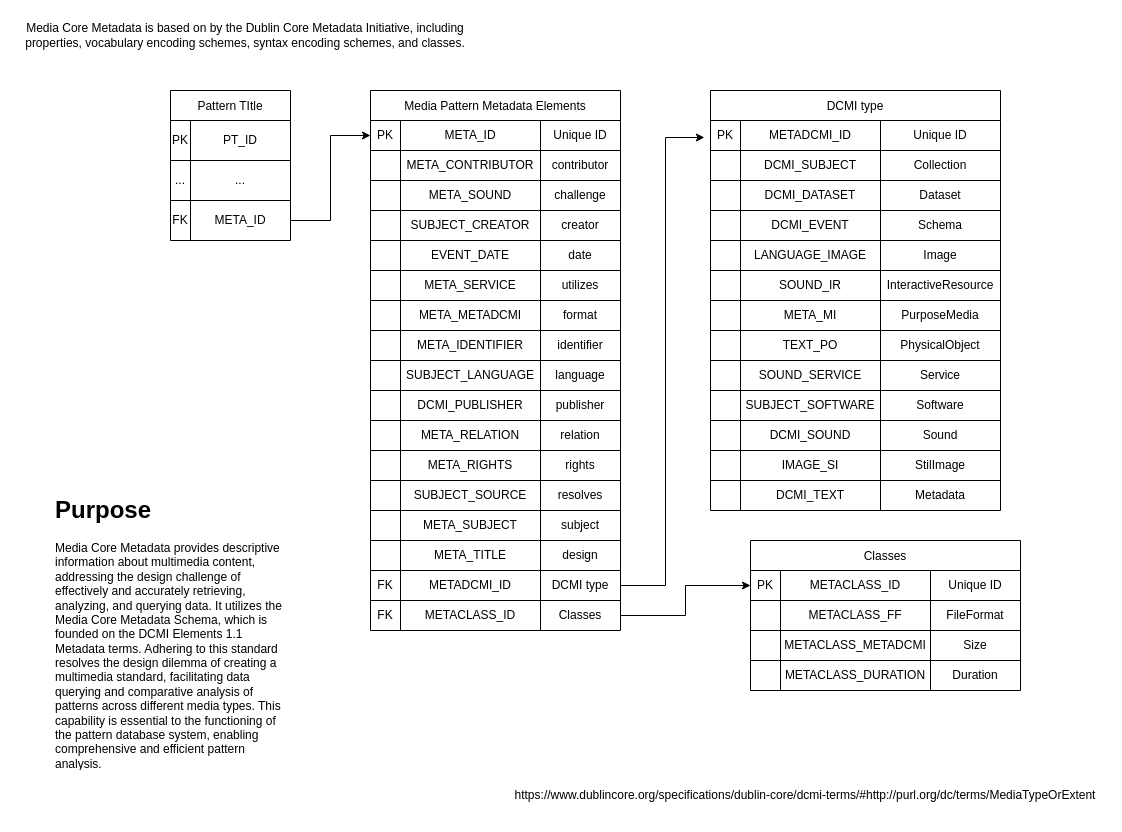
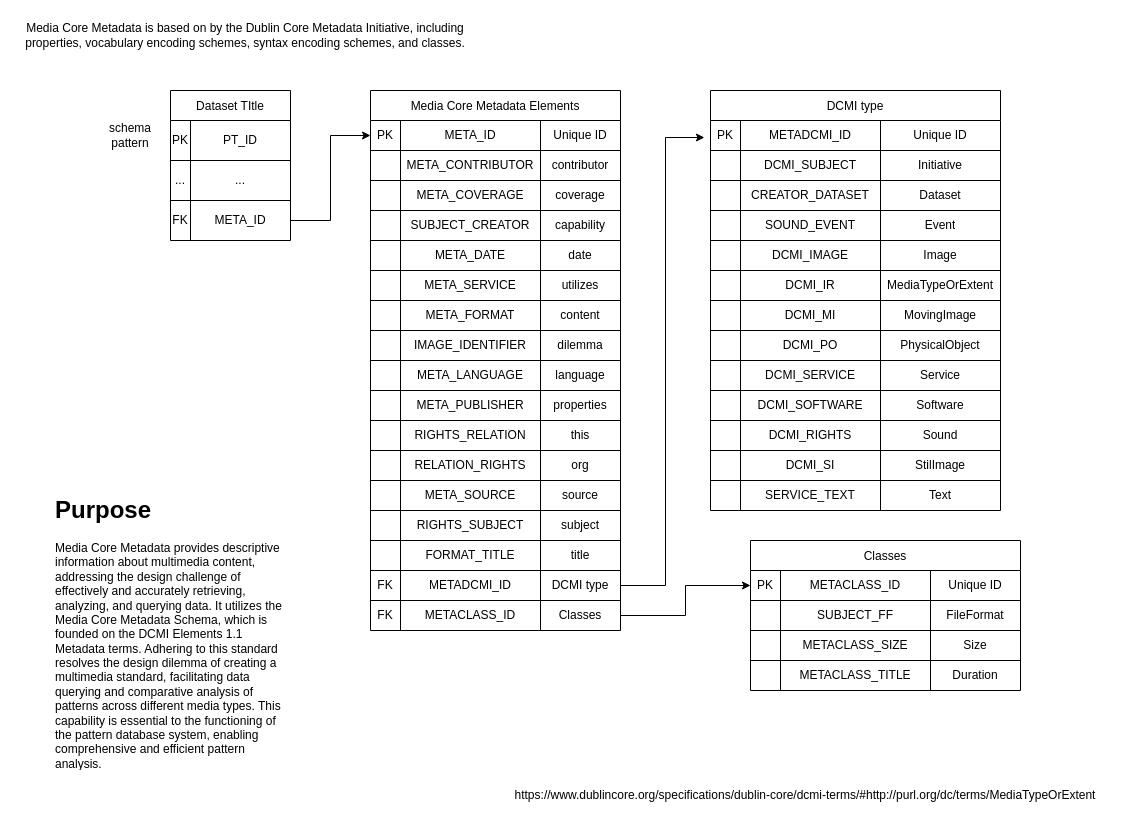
node "Pattern TItle": label "Pattern TItle" -> "Dataset TItle"
node "Media Pattern Metadata Elements": label "Media Pattern Metadata Elements" -> "Media Core Metadata Elements"
node "schema pattern": added
node "Collection": label "Collection" -> "Initiative"
node "META_SOUND": label "META_SOUND" -> "META_COVERAGE"
node "challenge": label "challenge" -> "coverage"
node "DCMI_DATASET": label "DCMI_DATASET" -> "CREATOR_DATASET"
node "creator": label "creator" -> "capability"
node "DCMI_EVENT": label "DCMI_EVENT" -> "SOUND_EVENT"
node "Schema": label "Schema" -> "Event"
node "EVENT_DATE": label "EVENT_DATE" -> "META_DATE"
node "LANGUAGE_IMAGE": label "LANGUAGE_IMAGE" -> "DCMI_IMAGE"
node "SOUND_IR": label "SOUND_IR" -> "DCMI_IR"
node "InteractiveResource": label "InteractiveResource" -> "MediaTypeOrExtent"
node "META_METADCMI": label "META_METADCMI" -> "META_FORMAT"
node "format": label "format" -> "content"
node "META_MI": label "META_MI" -> "DCMI_MI"
node "PurposeMedia": label "PurposeMedia" -> "MovingImage"
node "META_IDENTIFIER": label "META_IDENTIFIER" -> "IMAGE_IDENTIFIER"
node "identifier": label "identifier" -> "dilemma"
node "TEXT_PO": label "TEXT_PO" -> "DCMI_PO"
node "SUBJECT_LANGUAGE": label "SUBJECT_LANGUAGE" -> "META_LANGUAGE"
node "SOUND_SERVICE": label "SOUND_SERVICE" -> "DCMI_SERVICE"
node "DCMI_PUBLISHER": label "DCMI_PUBLISHER" -> "META_PUBLISHER"
node "publisher": label "publisher" -> "properties"
node "SUBJECT_SOFTWARE": label "SUBJECT_SOFTWARE" -> "DCMI_SOFTWARE"
node "META_RELATION": label "META_RELATION" -> "RIGHTS_RELATION"
node "relation": label "relation" -> "this"
node "DCMI_SOUND": label "DCMI_SOUND" -> "DCMI_RIGHTS"
node "META_RIGHTS": label "META_RIGHTS" -> "RELATION_RIGHTS"
node "rights": label "rights" -> "org"
node "IMAGE_SI": label "IMAGE_SI" -> "DCMI_SI"
node "SUBJECT_SOURCE": label "SUBJECT_SOURCE" -> "META_SOURCE"
node "resolves": label "resolves" -> "source"
node "DCMI_TEXT": label "DCMI_TEXT" -> "SERVICE_TEXT"
node "Metadata": label "Metadata" -> "Text"
node "META_SUBJECT": label "META_SUBJECT" -> "RIGHTS_SUBJECT"
node "META_TITLE": label "META_TITLE" -> "FORMAT_TITLE"
node "design": label "design" -> "title"
node "METACLASS_FF": label "METACLASS_FF" -> "SUBJECT_FF"
node "METACLASS_METADCMI": label "METACLASS_METADCMI" -> "METACLASS_SIZE"
node "METACLASS_DURATION": label "METACLASS_DURATION" -> "METACLASS_TITLE"
